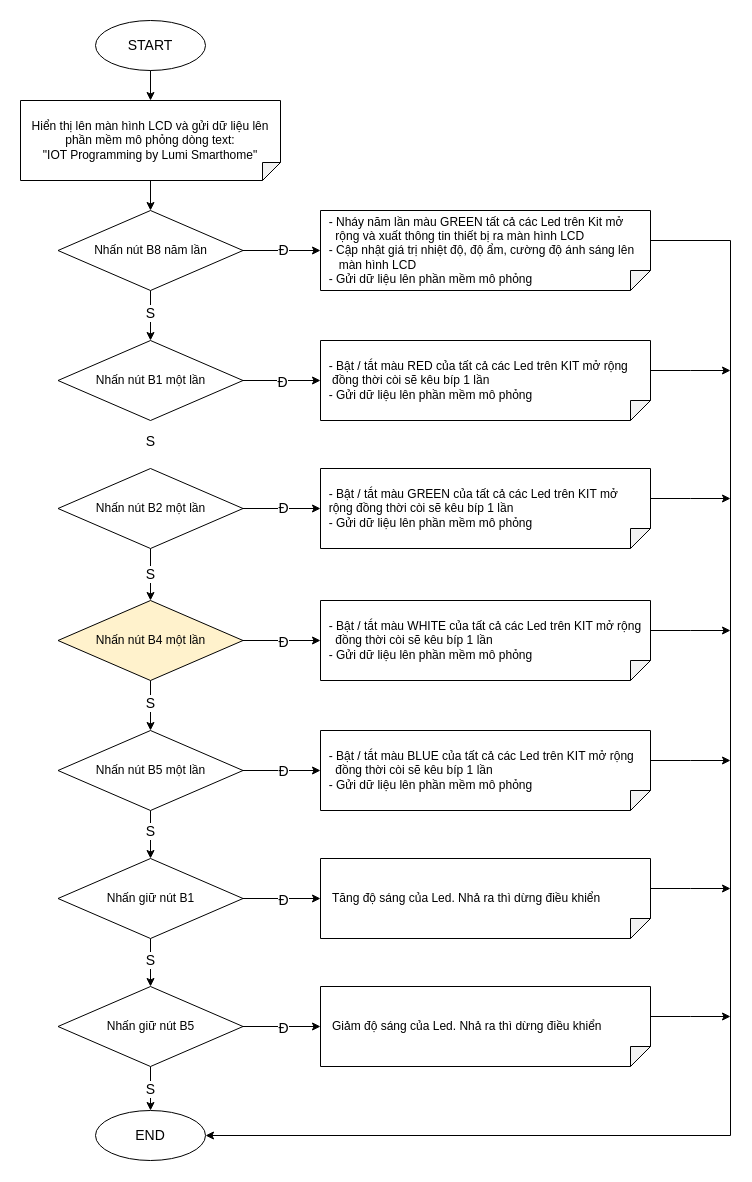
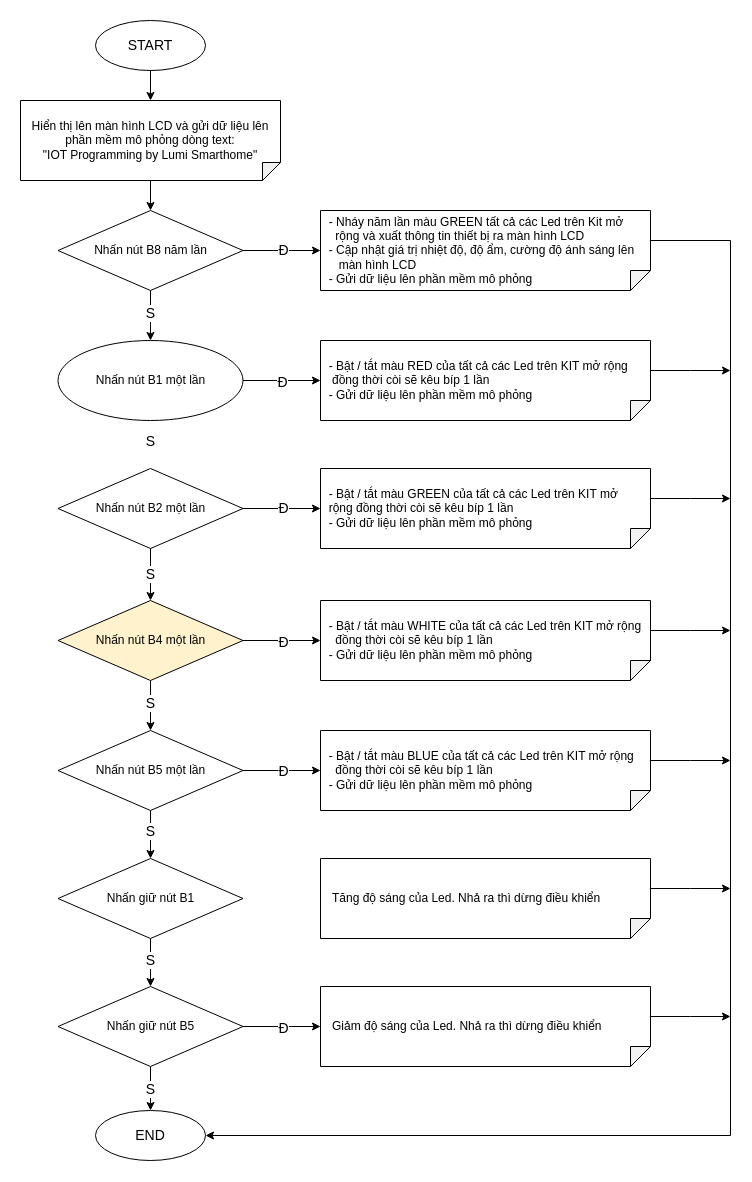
node "Nhấn nút B1 một lần": shape diamond -> ellipse
edge "Nhấn giữ nút B1" -> "Tăng độ sáng của Led. Nhả ra thì dừng điều khiển": removed, label "Đ"
